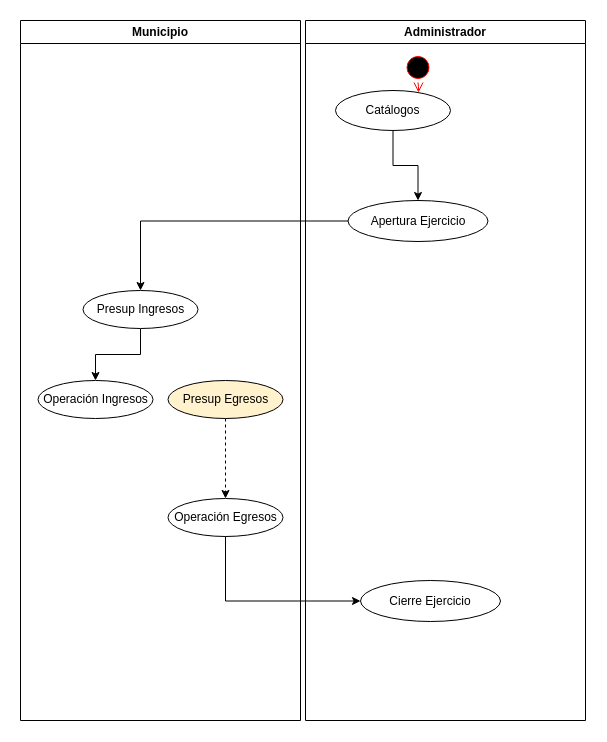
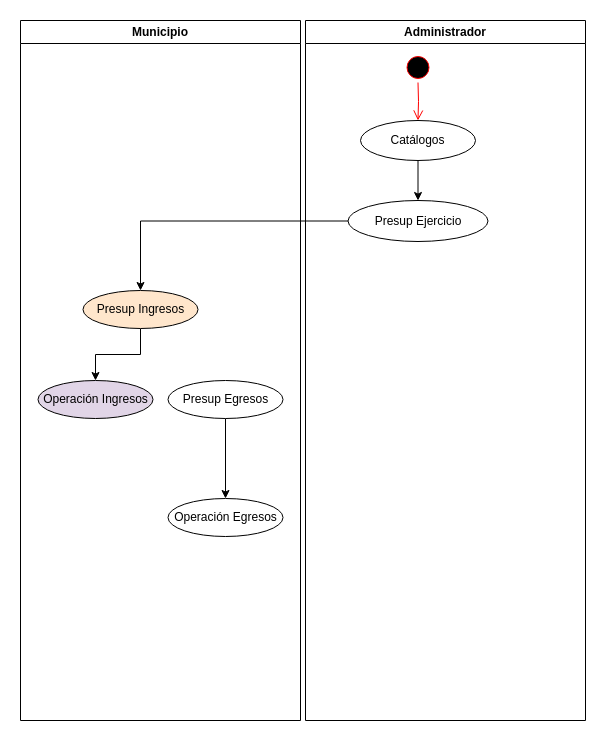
node "Catálogos": moved (393, 111) -> (418, 141)
node "Apertura Ejercicio": label "Apertura Ejercicio" -> "Presup Ejercicio"
node "Presup Ingresos": fillcolor #ffffff -> #ffe6cc
node "Operación Ingresos": fillcolor #ffffff -> #e1d5e7
node "Presup Egresos": fillcolor #fff2cc -> #ffffff
edge "Presup Egresos" -> "Operación Egresos": style dashed -> solid
edge "Operación Egresos" -> "Cierre Ejercicio": removed
node "Cierre Ejercicio": removed
